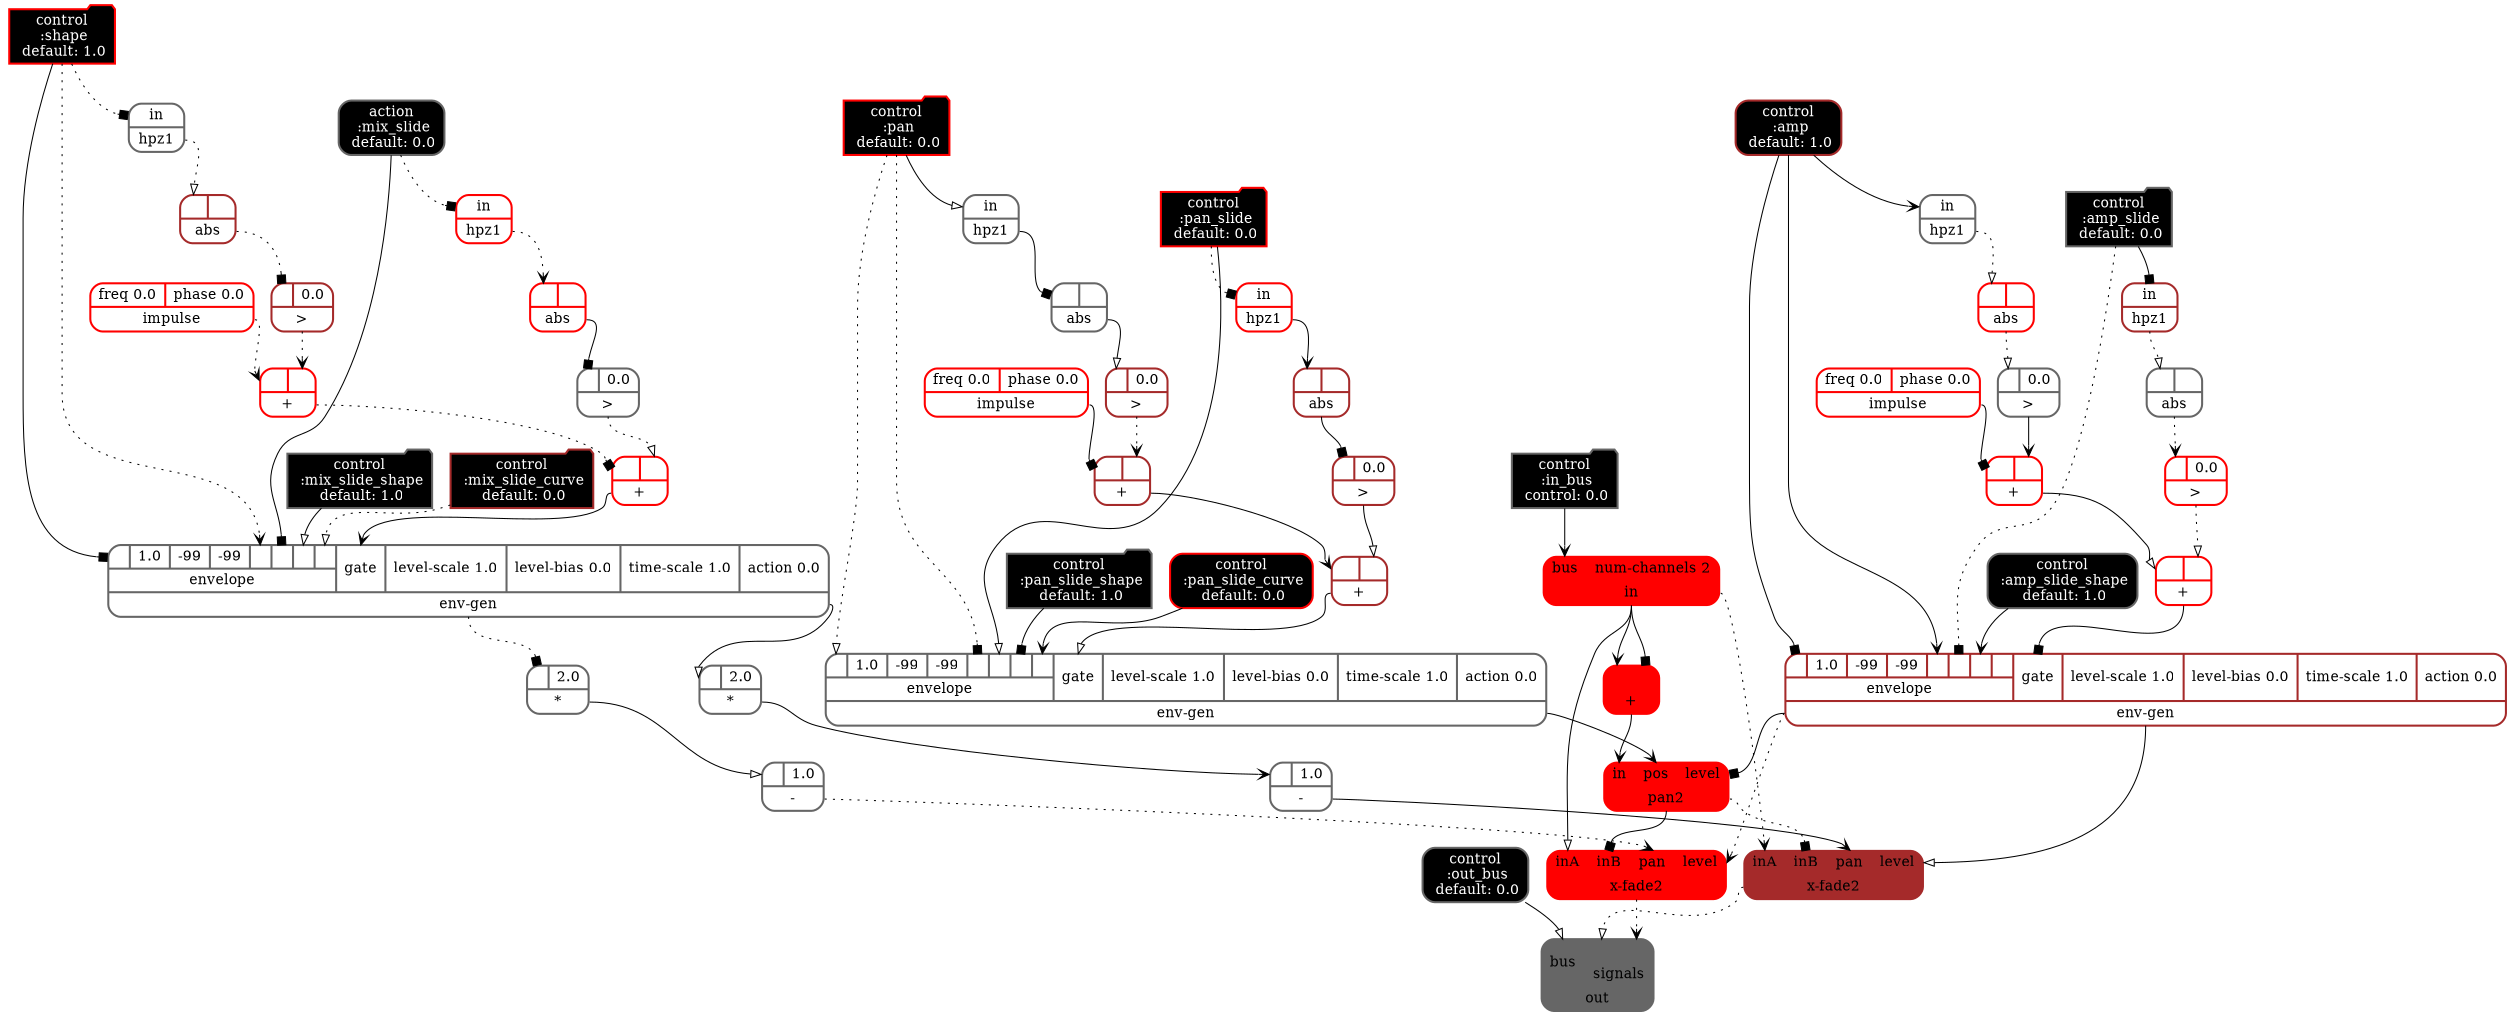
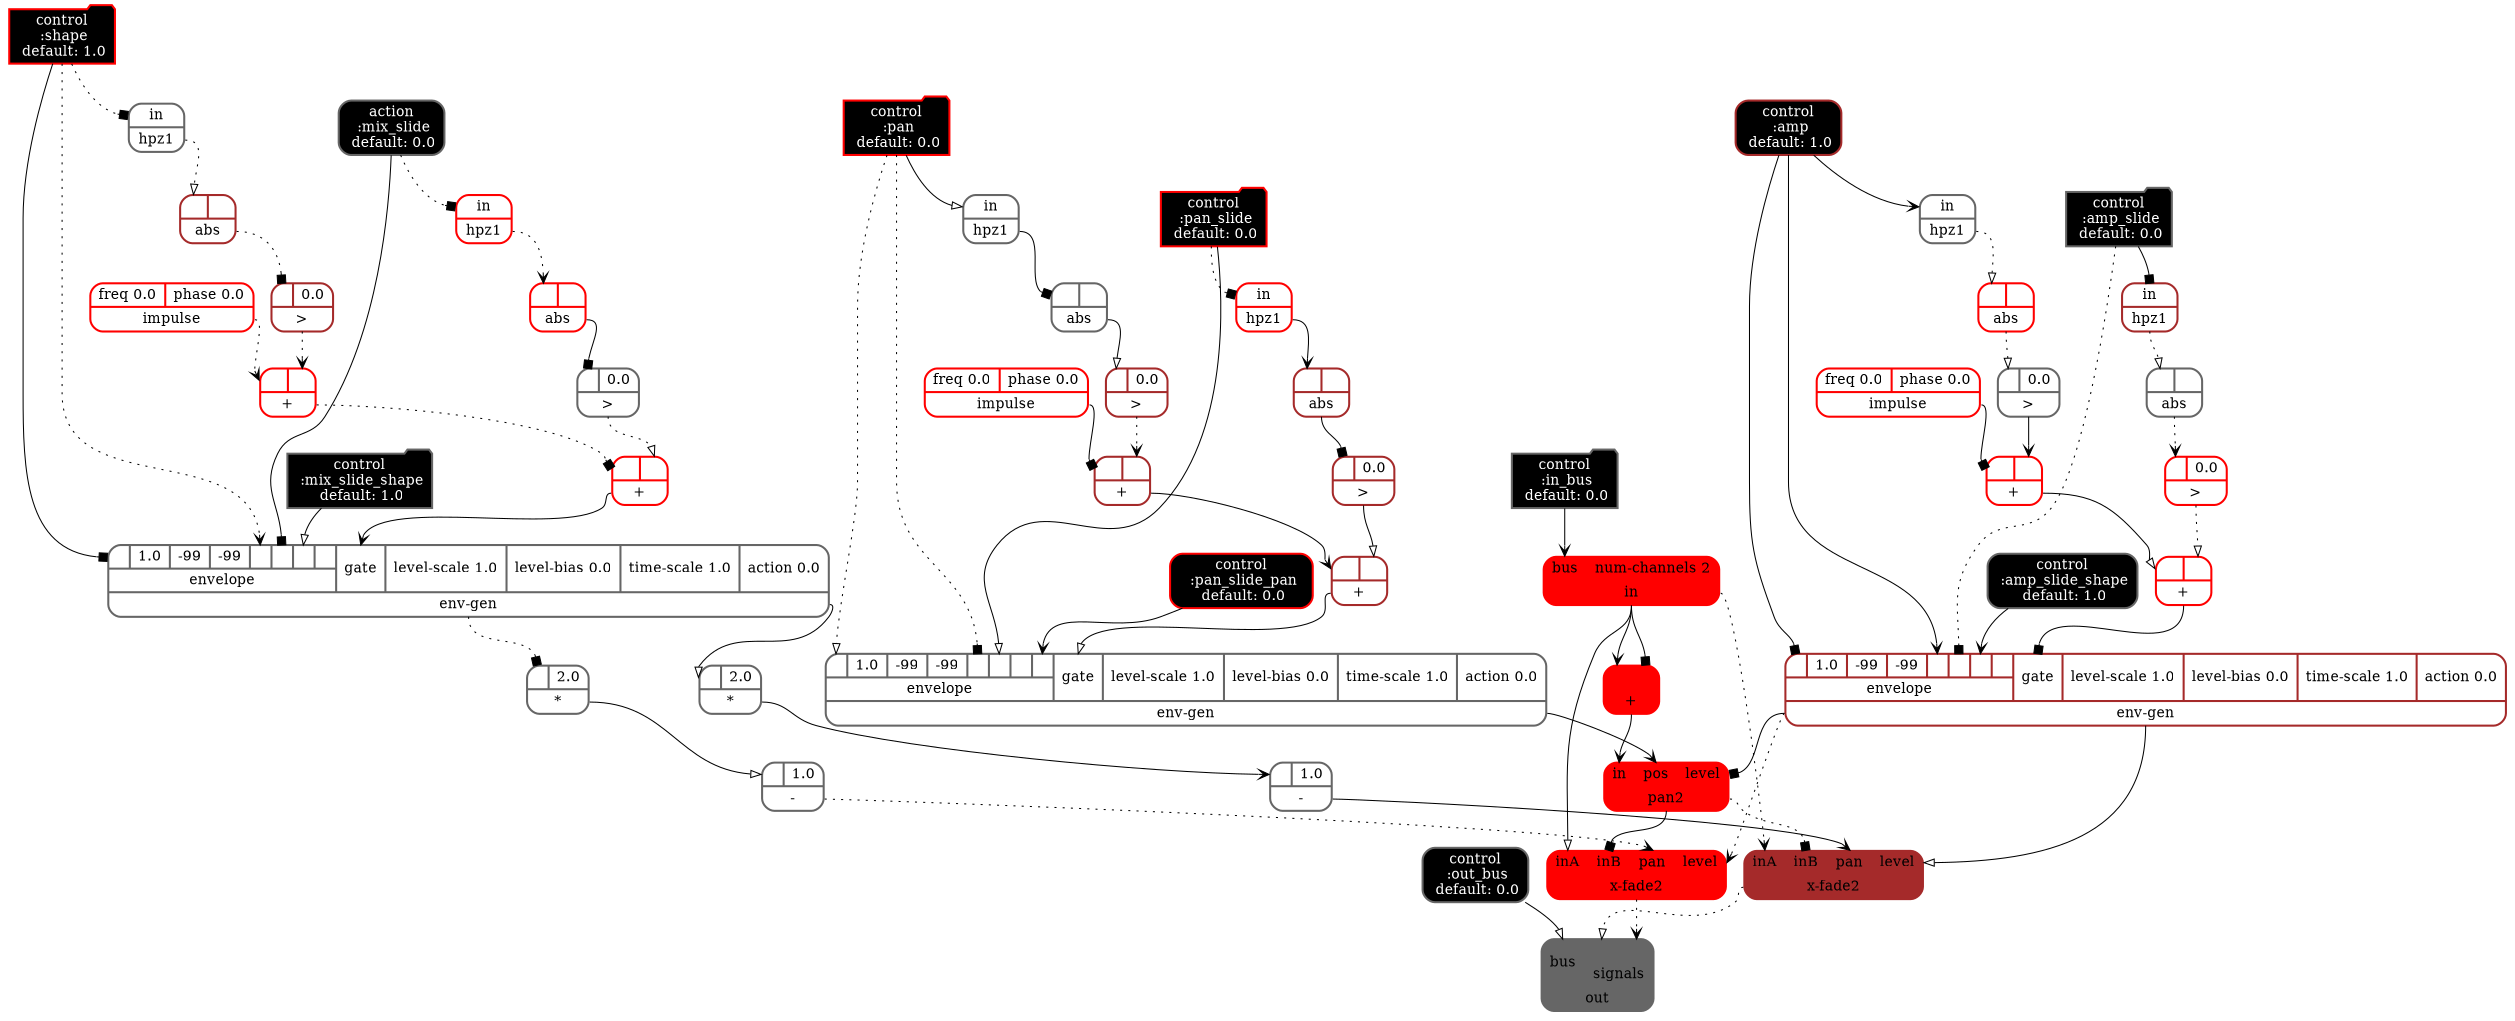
node "control :mix_slide_curve default: 0.0": removed
node "control :in_bus control: 0.0": label "control :in_bus control: 0.0" -> "control :in_bus default: 0.0"
node "control :pan_slide_shape default: 1.0": removed
node "control :pan_slide_curve default: 0.0": label "control :pan_slide_curve default: 0.0" -> "control :pan_slide_pan default: 0.0"
